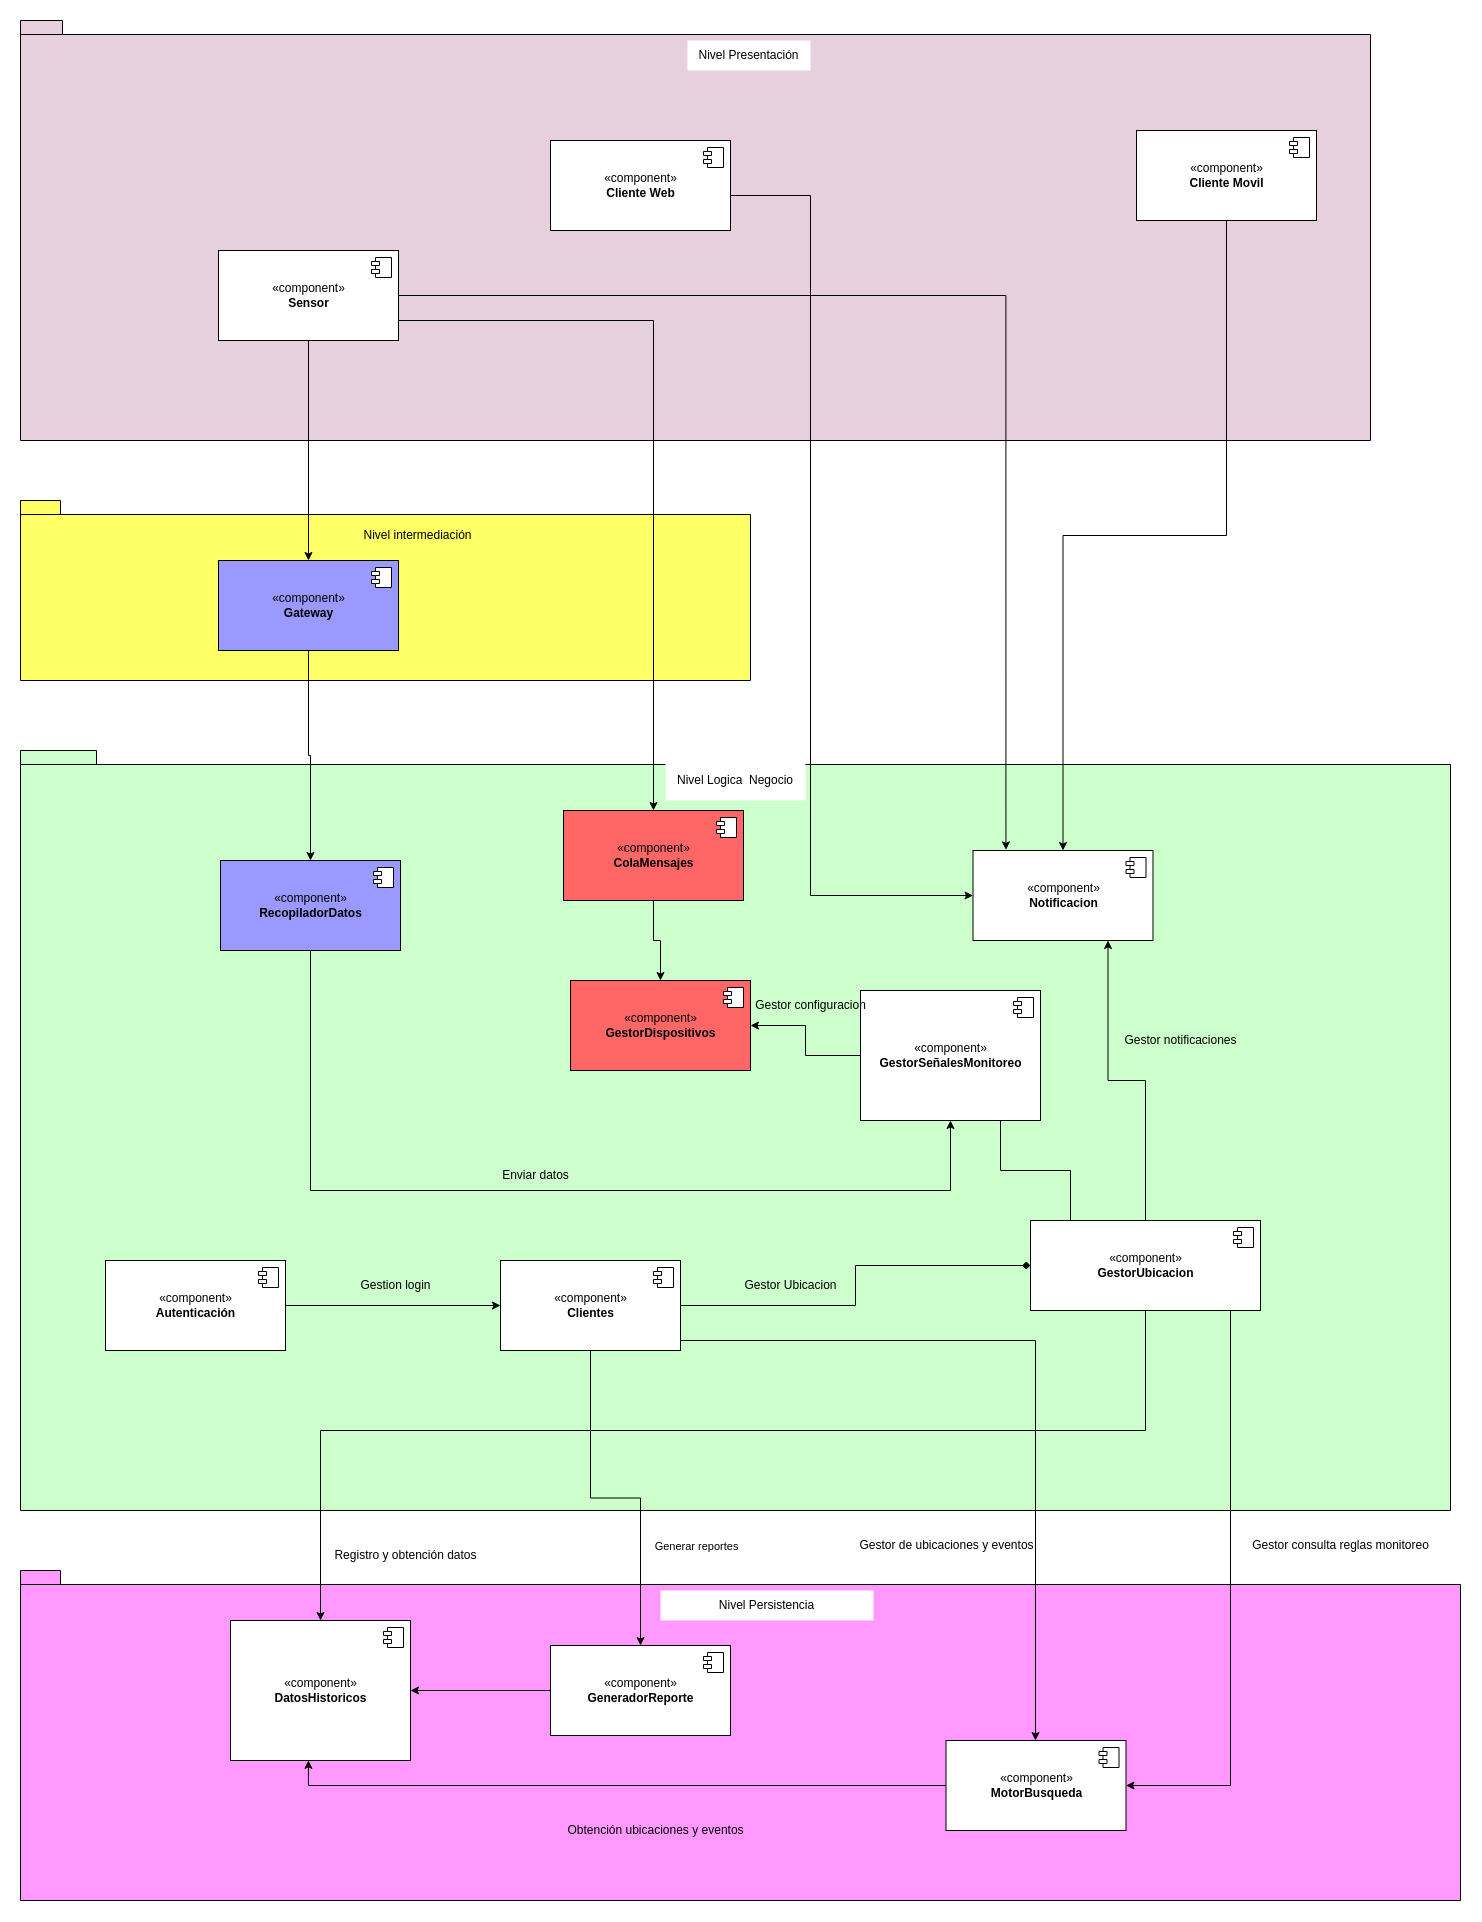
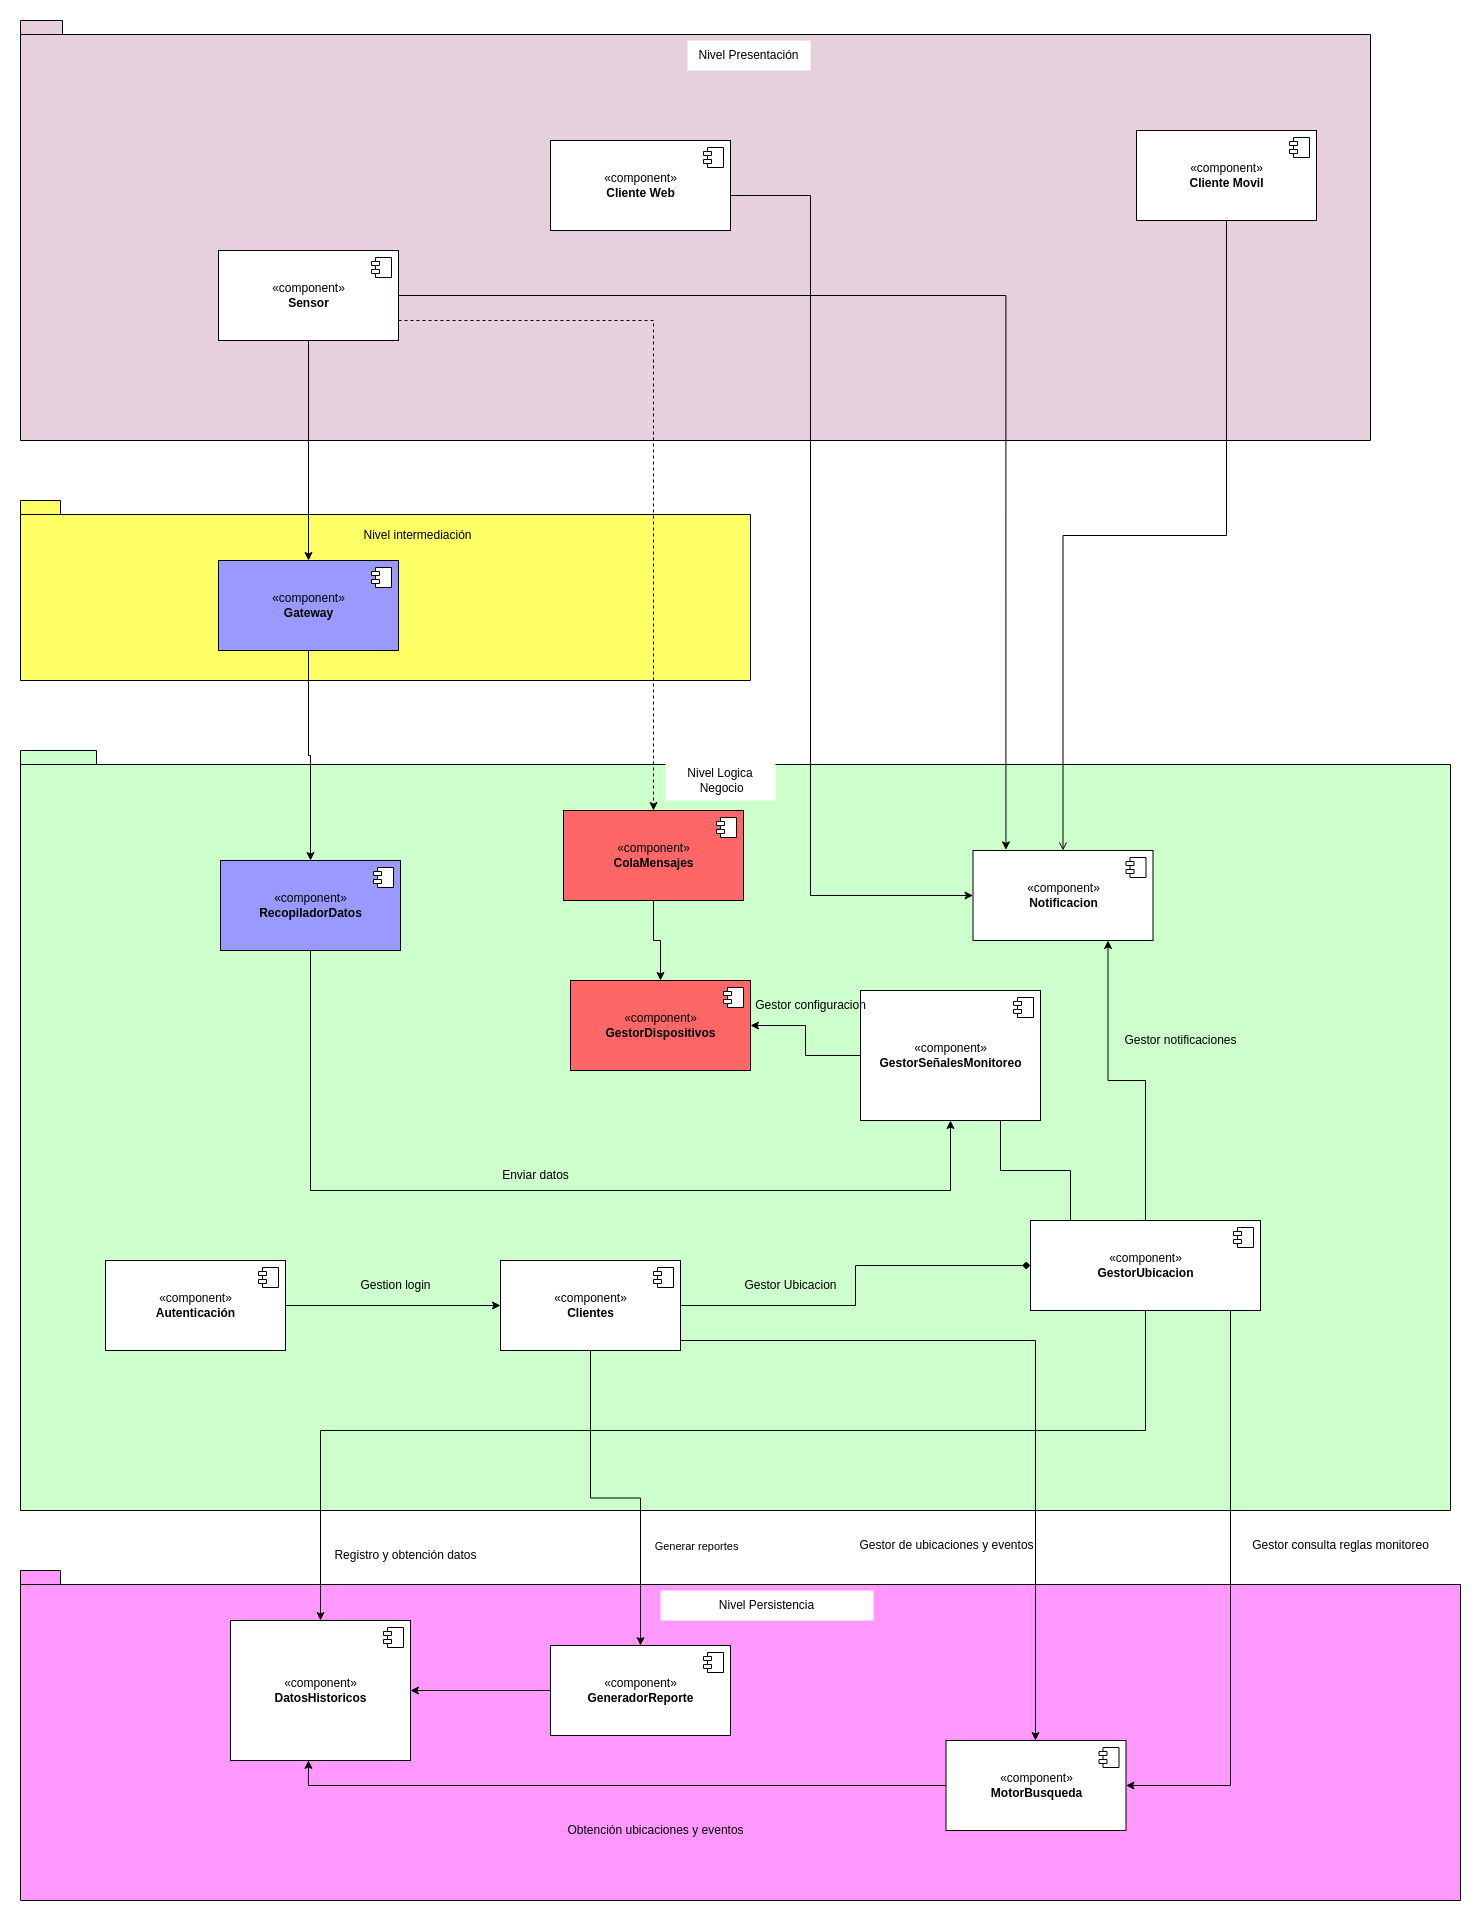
edge "«component» Sensor" -> "«component» ColaMensajes": style solid -> dashed
node "Nivel Logica Negocio": size 140x40 -> 110x40
edge "«component» Cliente Movil" -> "«component» Notificacion": arrowhead classic -> open
